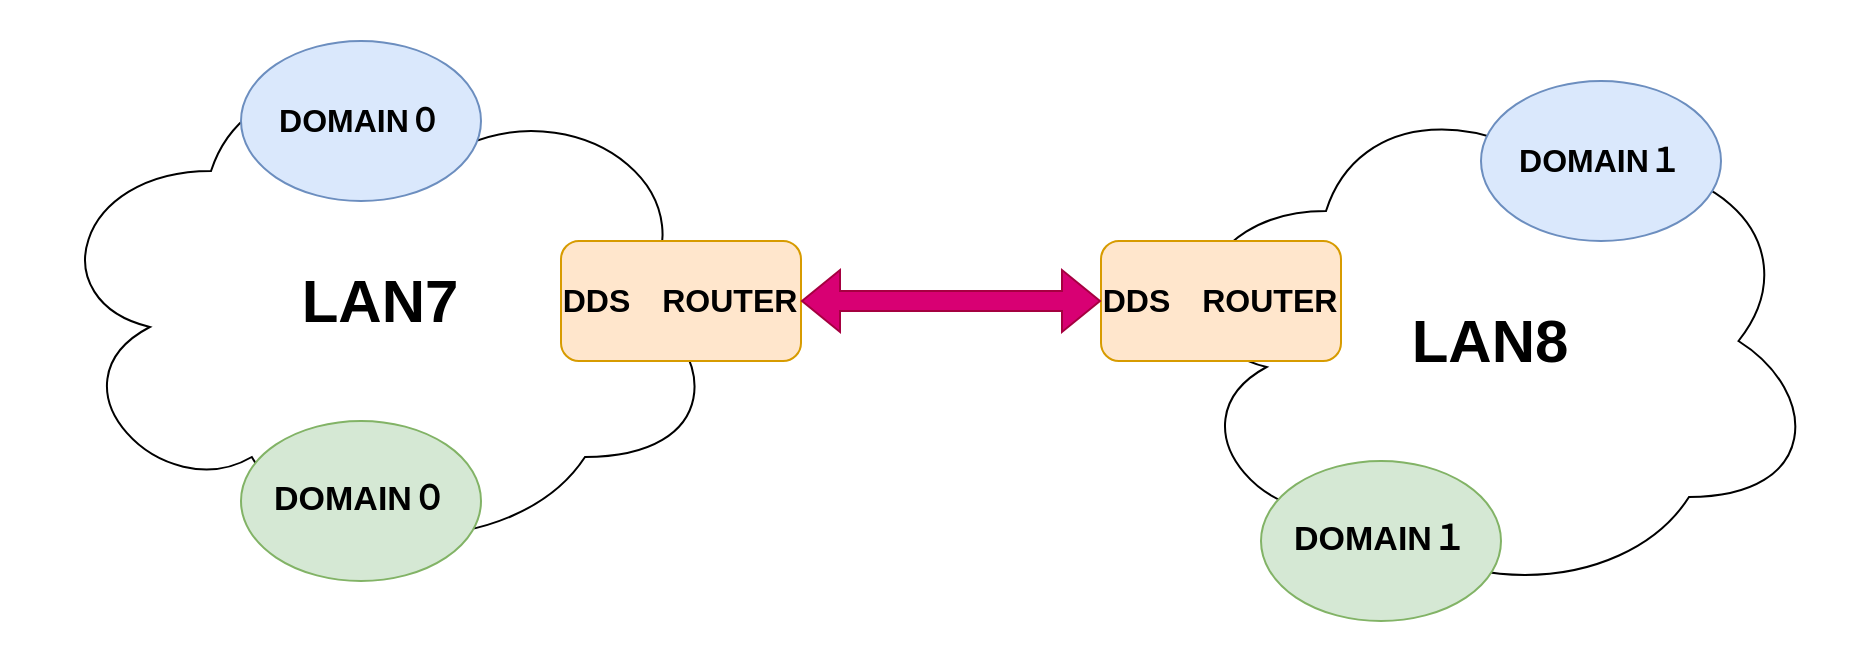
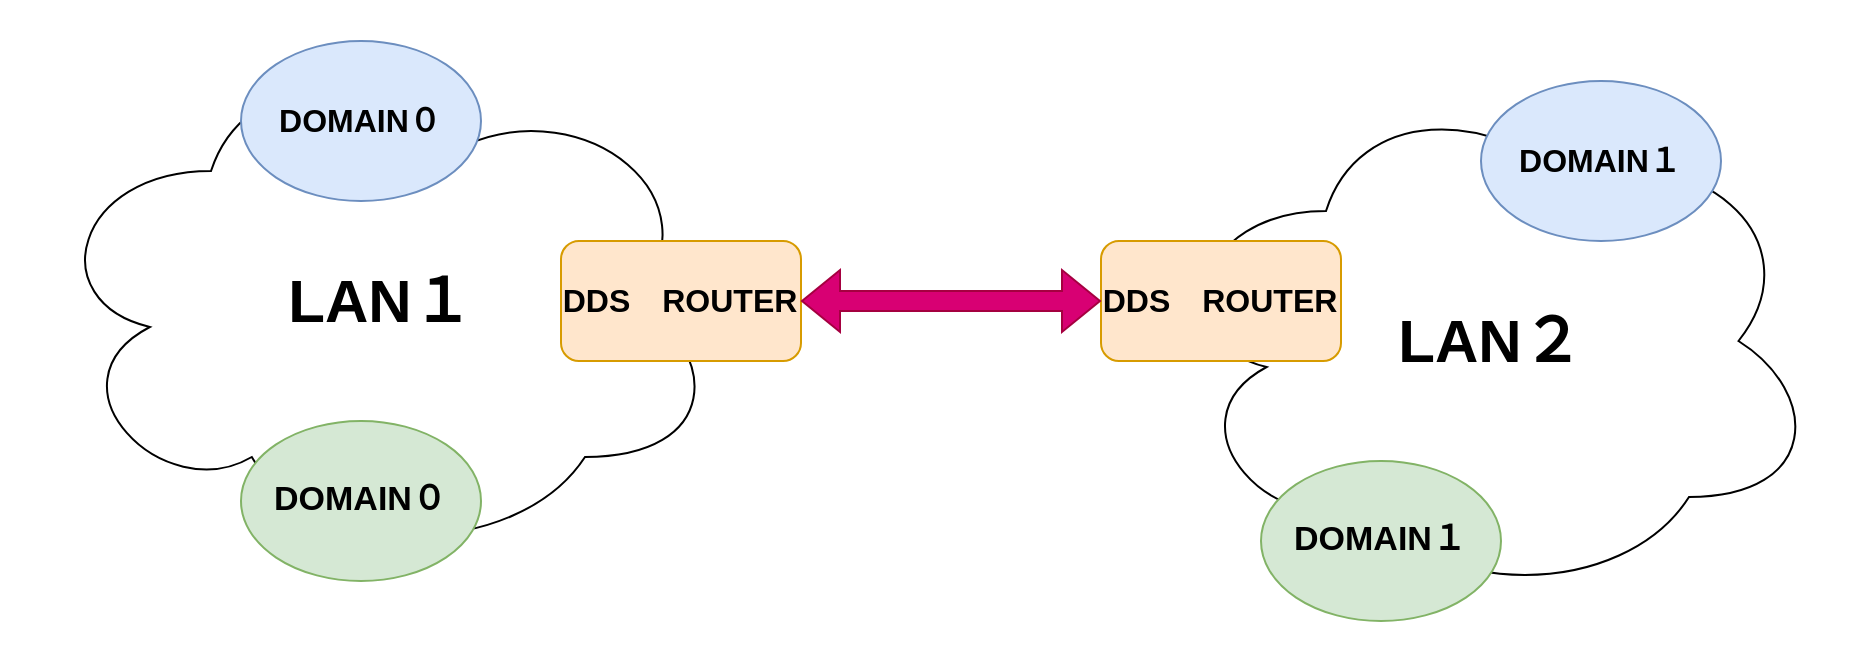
node "LAN7": label "LAN7" -> "LAN１"
node "LAN8": label "LAN8" -> "LAN２"
